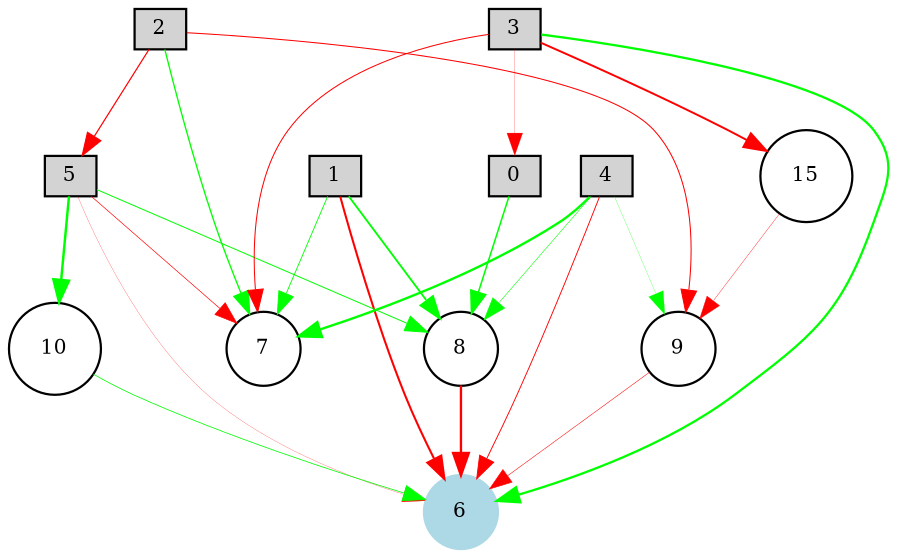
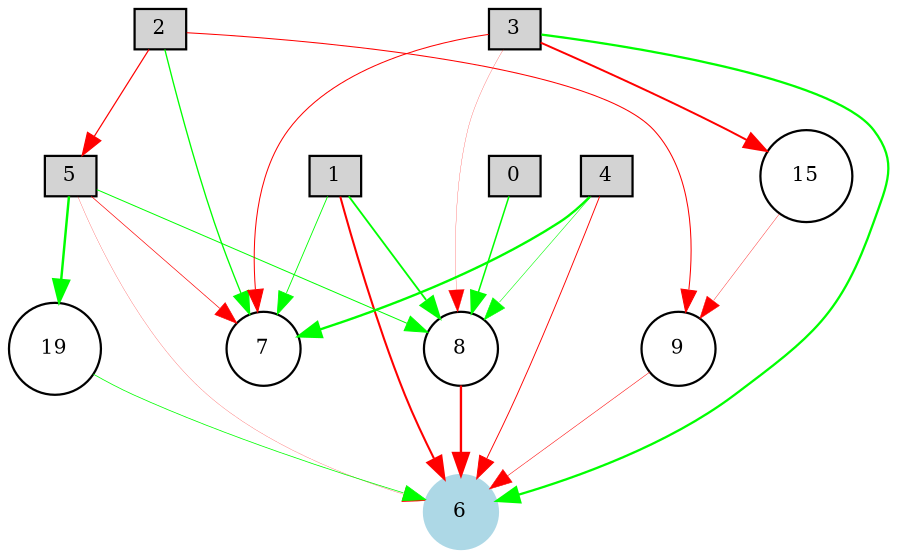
edge "3" -> "0": now "3" -> "8"
edge "4" -> "9": removed
node "10": label "10" -> "19"
